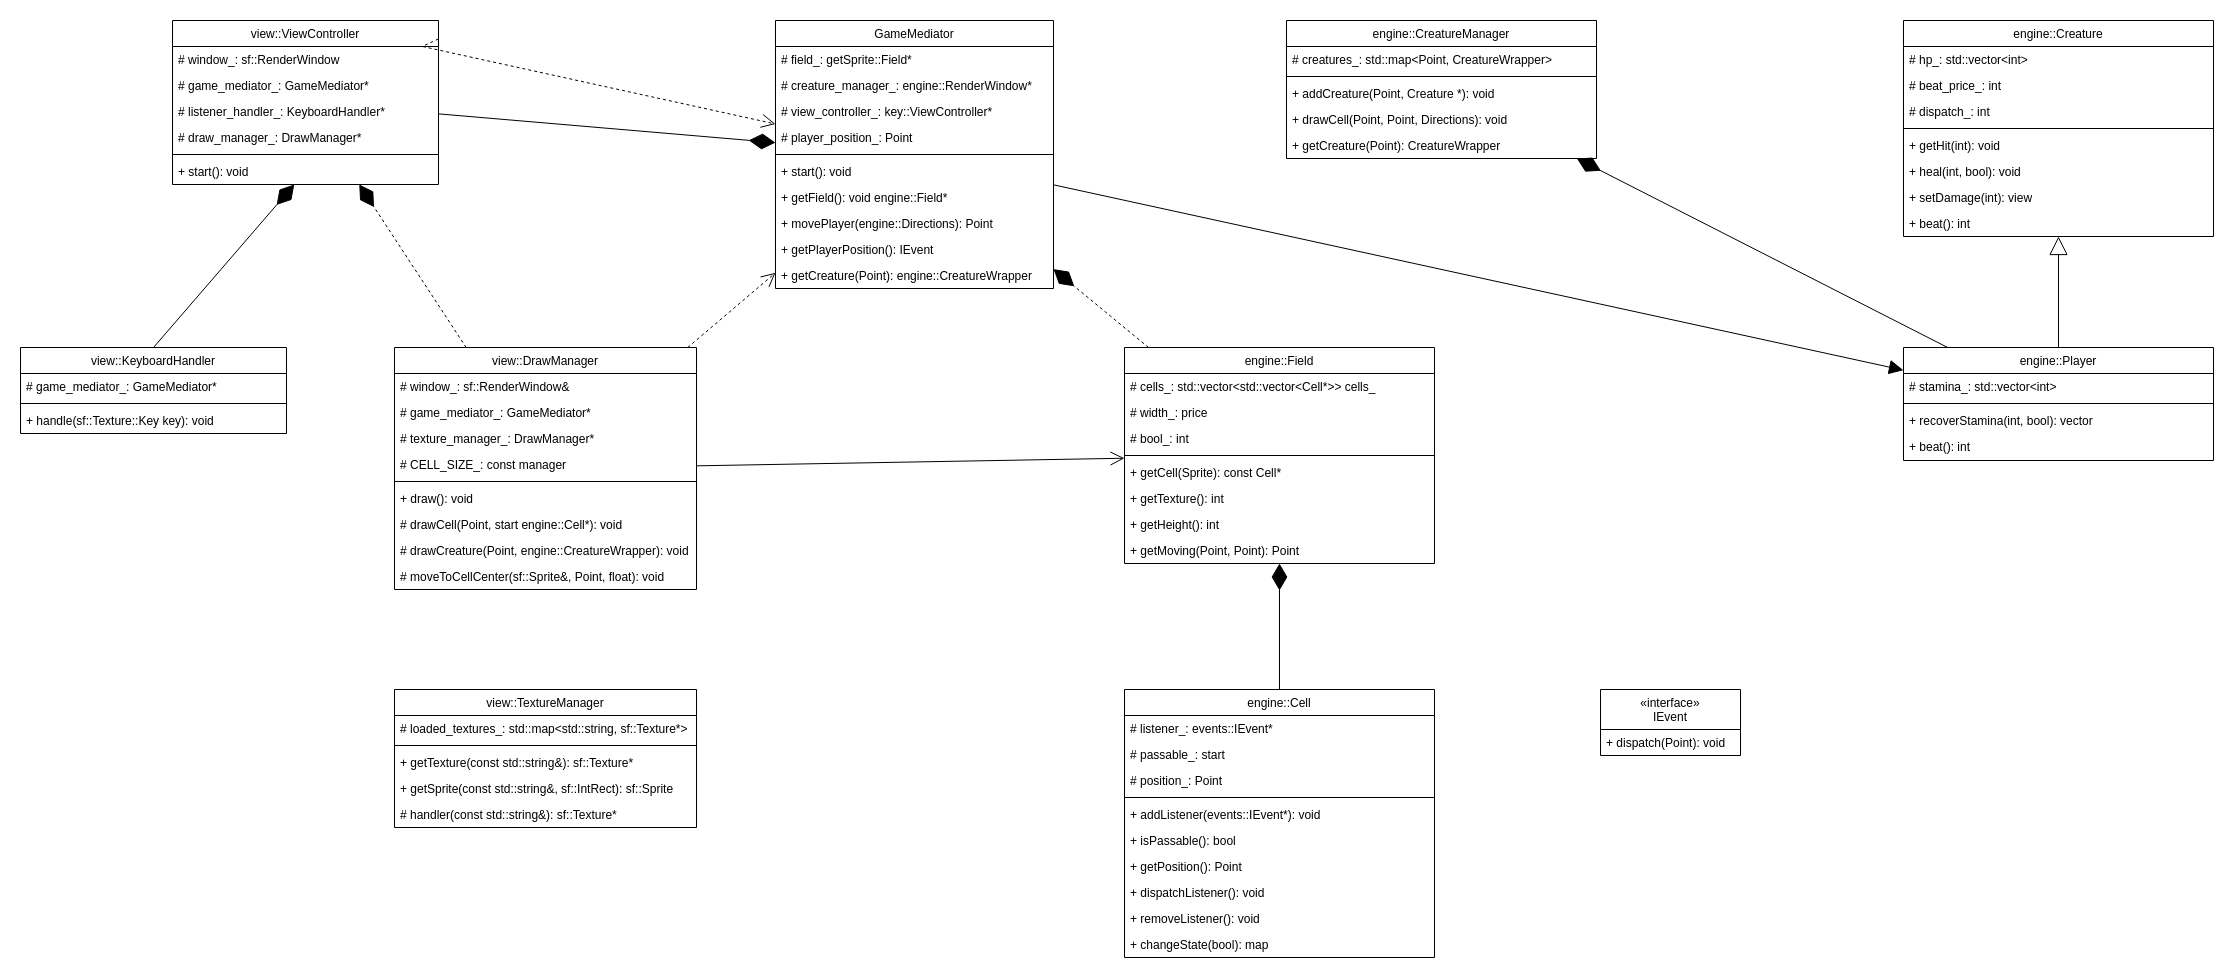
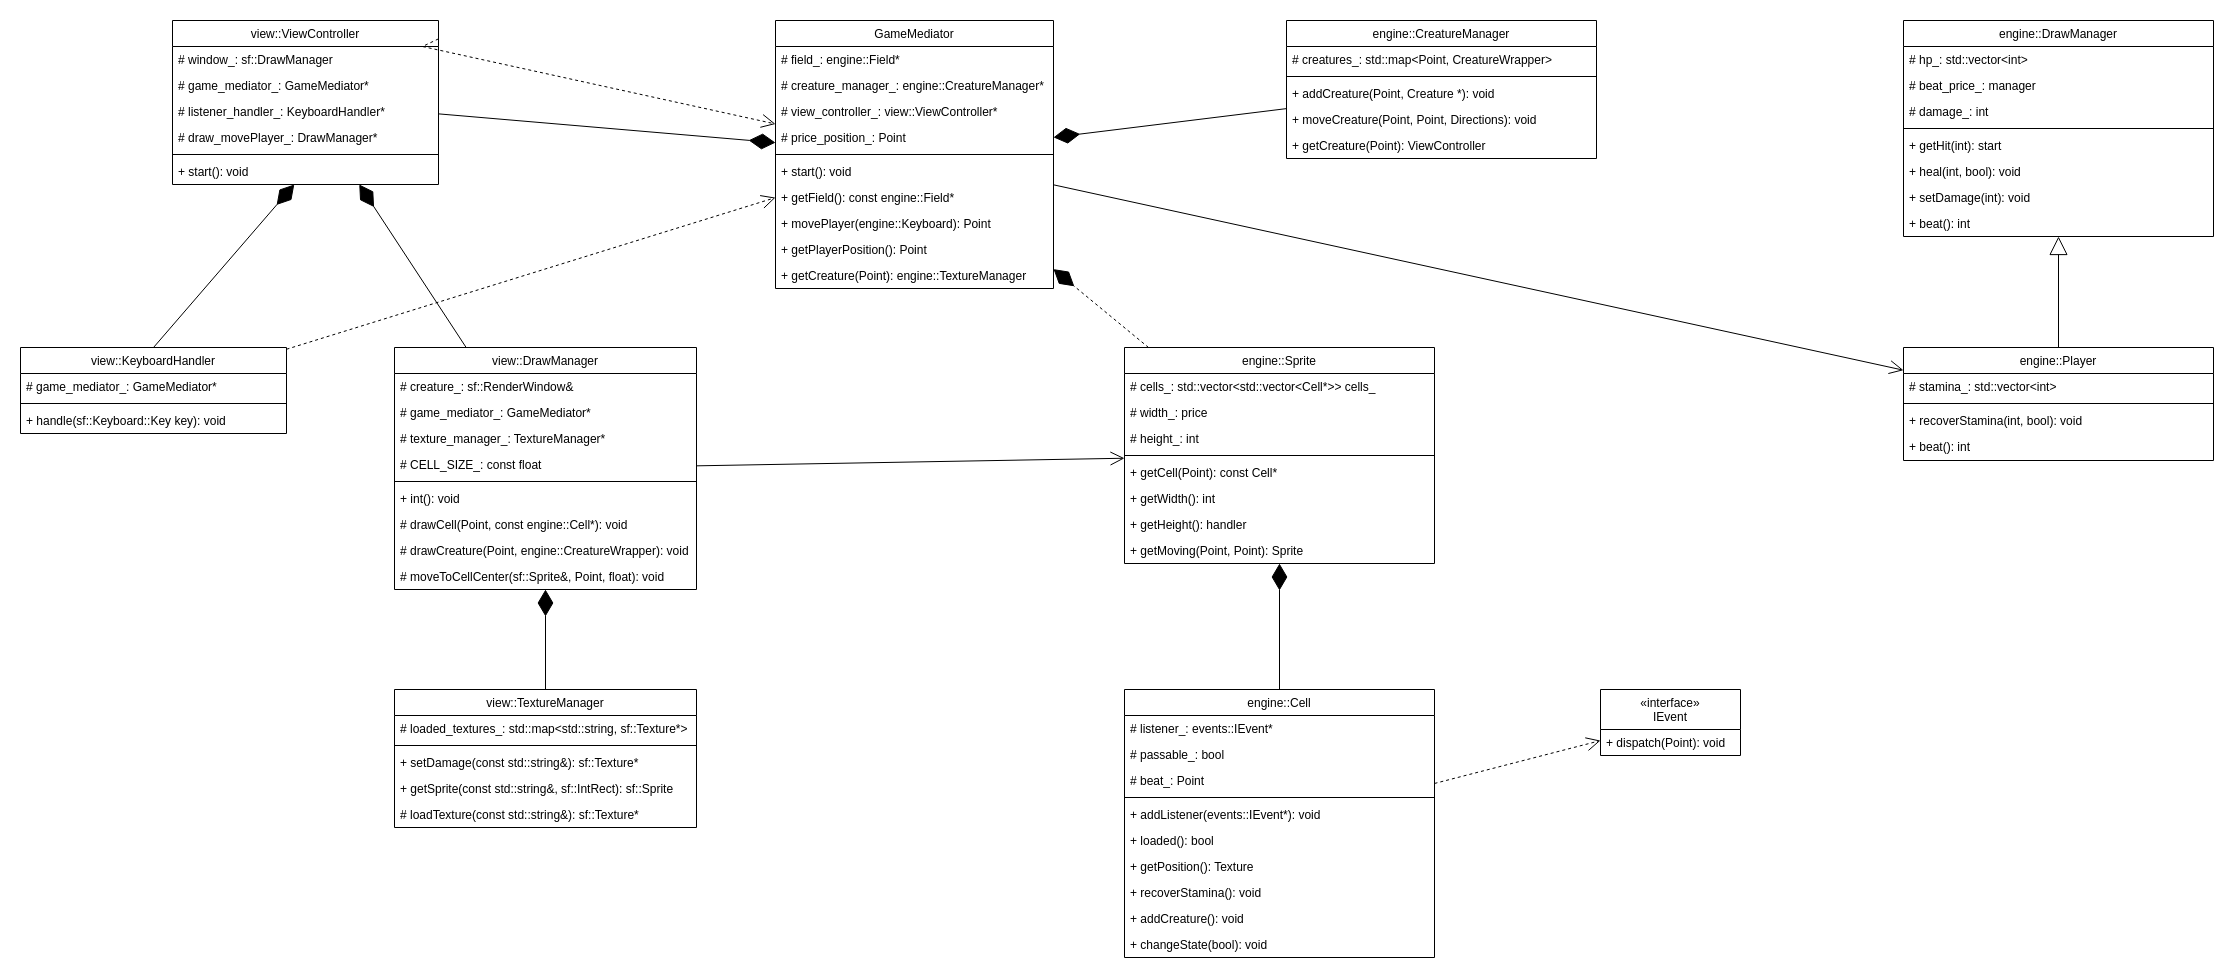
node "engine::Creature": label "engine::Creature" -> "engine::DrawManager"
node "# window_: sf::RenderWindow": label "# window_: sf::RenderWindow" -> "# window_: sf::DrawManager"
node "# field_: getSprite::Field*": label "# field_: getSprite::Field*" -> "# field_: engine::Field*"
node "# creature_manager_: engine::RenderWindow*": label "# creature_manager_: engine::RenderWindow*" -> "# creature_manager_: engine::CreatureManager*"
node "# beat_price_: int": label "# beat_price_: int" -> "# beat_price_: manager"
node "# view_controller_: key::ViewController*": label "# view_controller_: key::ViewController*" -> "# view_controller_: view::ViewController*"
node "# dispatch_: int": label "# dispatch_: int" -> "# damage_: int"
node "+ drawCell(Point, Point, Directions): void": label "+ drawCell(Point, Point, Directions): void" -> "+ moveCreature(Point, Point, Directions): void"
edge "engine::CreatureManager" -> "GameMediator": added
node "# draw_manager_: DrawManager*": label "# draw_manager_: DrawManager*" -> "# draw_movePlayer_: DrawManager*"
node "# player_position_: Point": label "# player_position_: Point" -> "# price_position_: Point"
node "+ getCreature(Point): CreatureWrapper": label "+ getCreature(Point): CreatureWrapper" -> "+ getCreature(Point): ViewController"
node "+ getHit(int): void": label "+ getHit(int): void" -> "+ getHit(int): start"
node "+ getField(): void engine::Field*": label "+ getField(): void engine::Field*" -> "+ getField(): const engine::Field*"
node "+ setDamage(int): view": label "+ setDamage(int): view" -> "+ setDamage(int): void"
node "+ movePlayer(engine::Directions): Point": label "+ movePlayer(engine::Directions): Point" -> "+ movePlayer(engine::Keyboard): Point"
node "+ getPlayerPosition(): IEvent": label "+ getPlayerPosition(): IEvent" -> "+ getPlayerPosition(): Point"
edge "engine::Player" -> "engine::CreatureManager": removed
edge "view::KeyboardHandler" -> "GameMediator": added
edge "view::DrawManager" -> "view::ViewController": style dashed -> solid
node "+ getCreature(Point): engine::CreatureWrapper": label "+ getCreature(Point): engine::CreatureWrapper" -> "+ getCreature(Point): engine::TextureManager"
edge "view::DrawManager" -> "GameMediator": removed
node "engine::Field": label "engine::Field" -> "engine::Sprite"
edge "GameMediator" -> "engine::Player": arrowhead block -> open
node "# window_: sf::RenderWindow&": label "# window_: sf::RenderWindow&" -> "# creature_: sf::RenderWindow&"
node "+ handle(sf::Texture::Key key): void": label "+ handle(sf::Texture::Key key): void" -> "+ handle(sf::Keyboard::Key key): void"
node "+ recoverStamina(int, bool): vector": label "+ recoverStamina(int, bool): vector" -> "+ recoverStamina(int, bool): void"
node "# texture_manager_: DrawManager*": label "# texture_manager_: DrawManager*" -> "# texture_manager_: TextureManager*"
node "# bool_: int": label "# bool_: int" -> "# height_: int"
node "# CELL_SIZE_: const manager": label "# CELL_SIZE_: const manager" -> "# CELL_SIZE_: const float"
node "+ getCell(Sprite): const Cell*": label "+ getCell(Sprite): const Cell*" -> "+ getCell(Point): const Cell*"
node "+ draw(): void": label "+ draw(): void" -> "+ int(): void"
node "+ getTexture(): int": label "+ getTexture(): int" -> "+ getWidth(): int"
node "# drawCell(Point, start engine::Cell*): void": label "# drawCell(Point, start engine::Cell*): void" -> "# drawCell(Point, const engine::Cell*): void"
node "+ getHeight(): int": label "+ getHeight(): int" -> "+ getHeight(): handler"
node "+ getMoving(Point, Point): Point": label "+ getMoving(Point, Point): Point" -> "+ getMoving(Point, Point): Sprite"
edge "view::TextureManager" -> "view::DrawManager": added
node "# passable_: start": label "# passable_: start" -> "# passable_: bool"
edge "engine::Cell" -> "«interface» IEvent": added
node "+ getTexture(const std::string&): sf::Texture*": label "+ getTexture(const std::string&): sf::Texture*" -> "+ setDamage(const std::string&): sf::Texture*"
node "# position_: Point": label "# position_: Point" -> "# beat_: Point"
node "# handler(const std::string&): sf::Texture*": label "# handler(const std::string&): sf::Texture*" -> "# loadTexture(const std::string&): sf::Texture*"
node "+ isPassable(): bool": label "+ isPassable(): bool" -> "+ loaded(): bool"
node "+ getPosition(): Point": label "+ getPosition(): Point" -> "+ getPosition(): Texture"
node "+ dispatchListener(): void": label "+ dispatchListener(): void" -> "+ recoverStamina(): void"
node "+ removeListener(): void": label "+ removeListener(): void" -> "+ addCreature(): void"
node "+ changeState(bool): map": label "+ changeState(bool): map" -> "+ changeState(bool): void"
